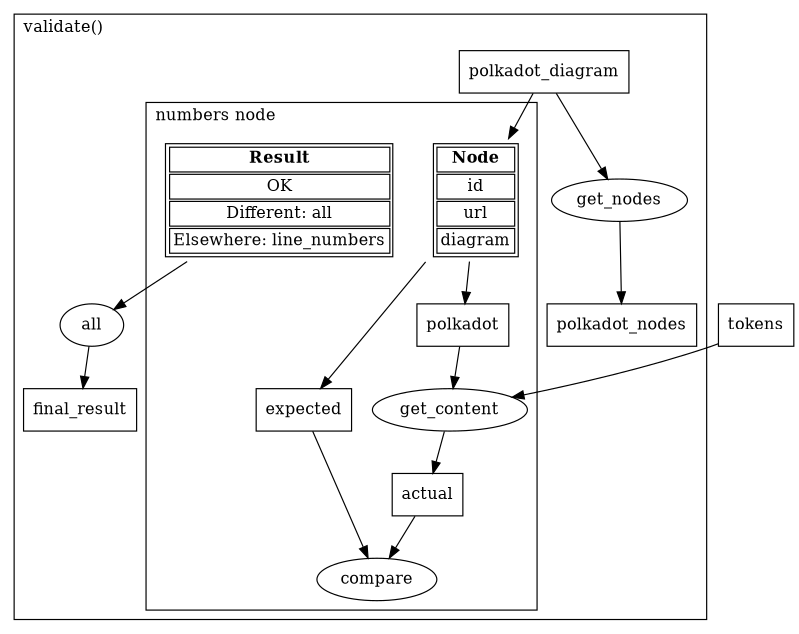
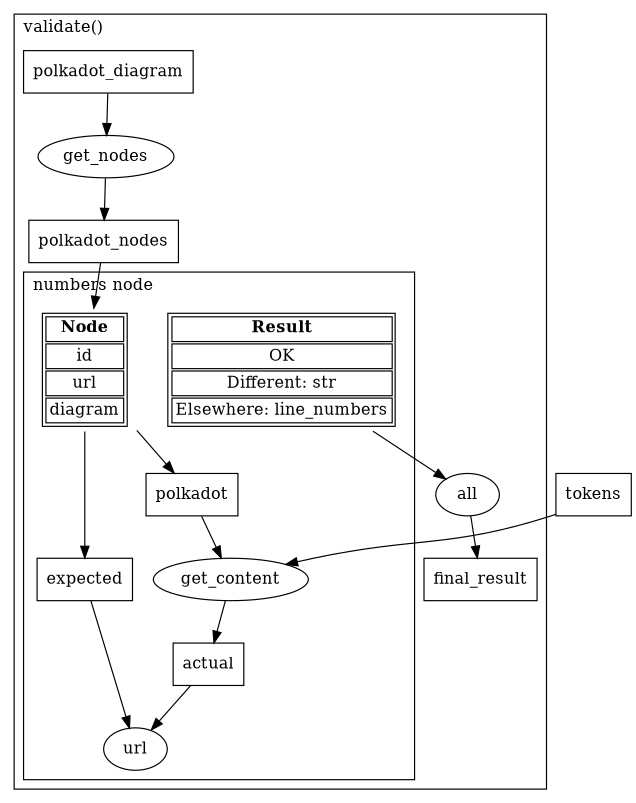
edge "polkadot_diagram" -> "Node": now "polkadot_nodes" -> "Node"
node "Result": text "Different: all" -> "Different: str"
node "compare": label "compare" -> "url"
